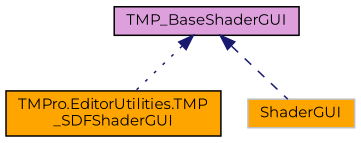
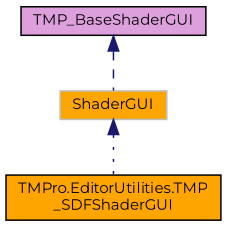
edge "TMPro.EditorUtilities.TMP _SDFShaderGUI" -> "TMP_BaseShaderGUI": now "TMPro.EditorUtilities.TMP _SDFShaderGUI" -> "ShaderGUI"
